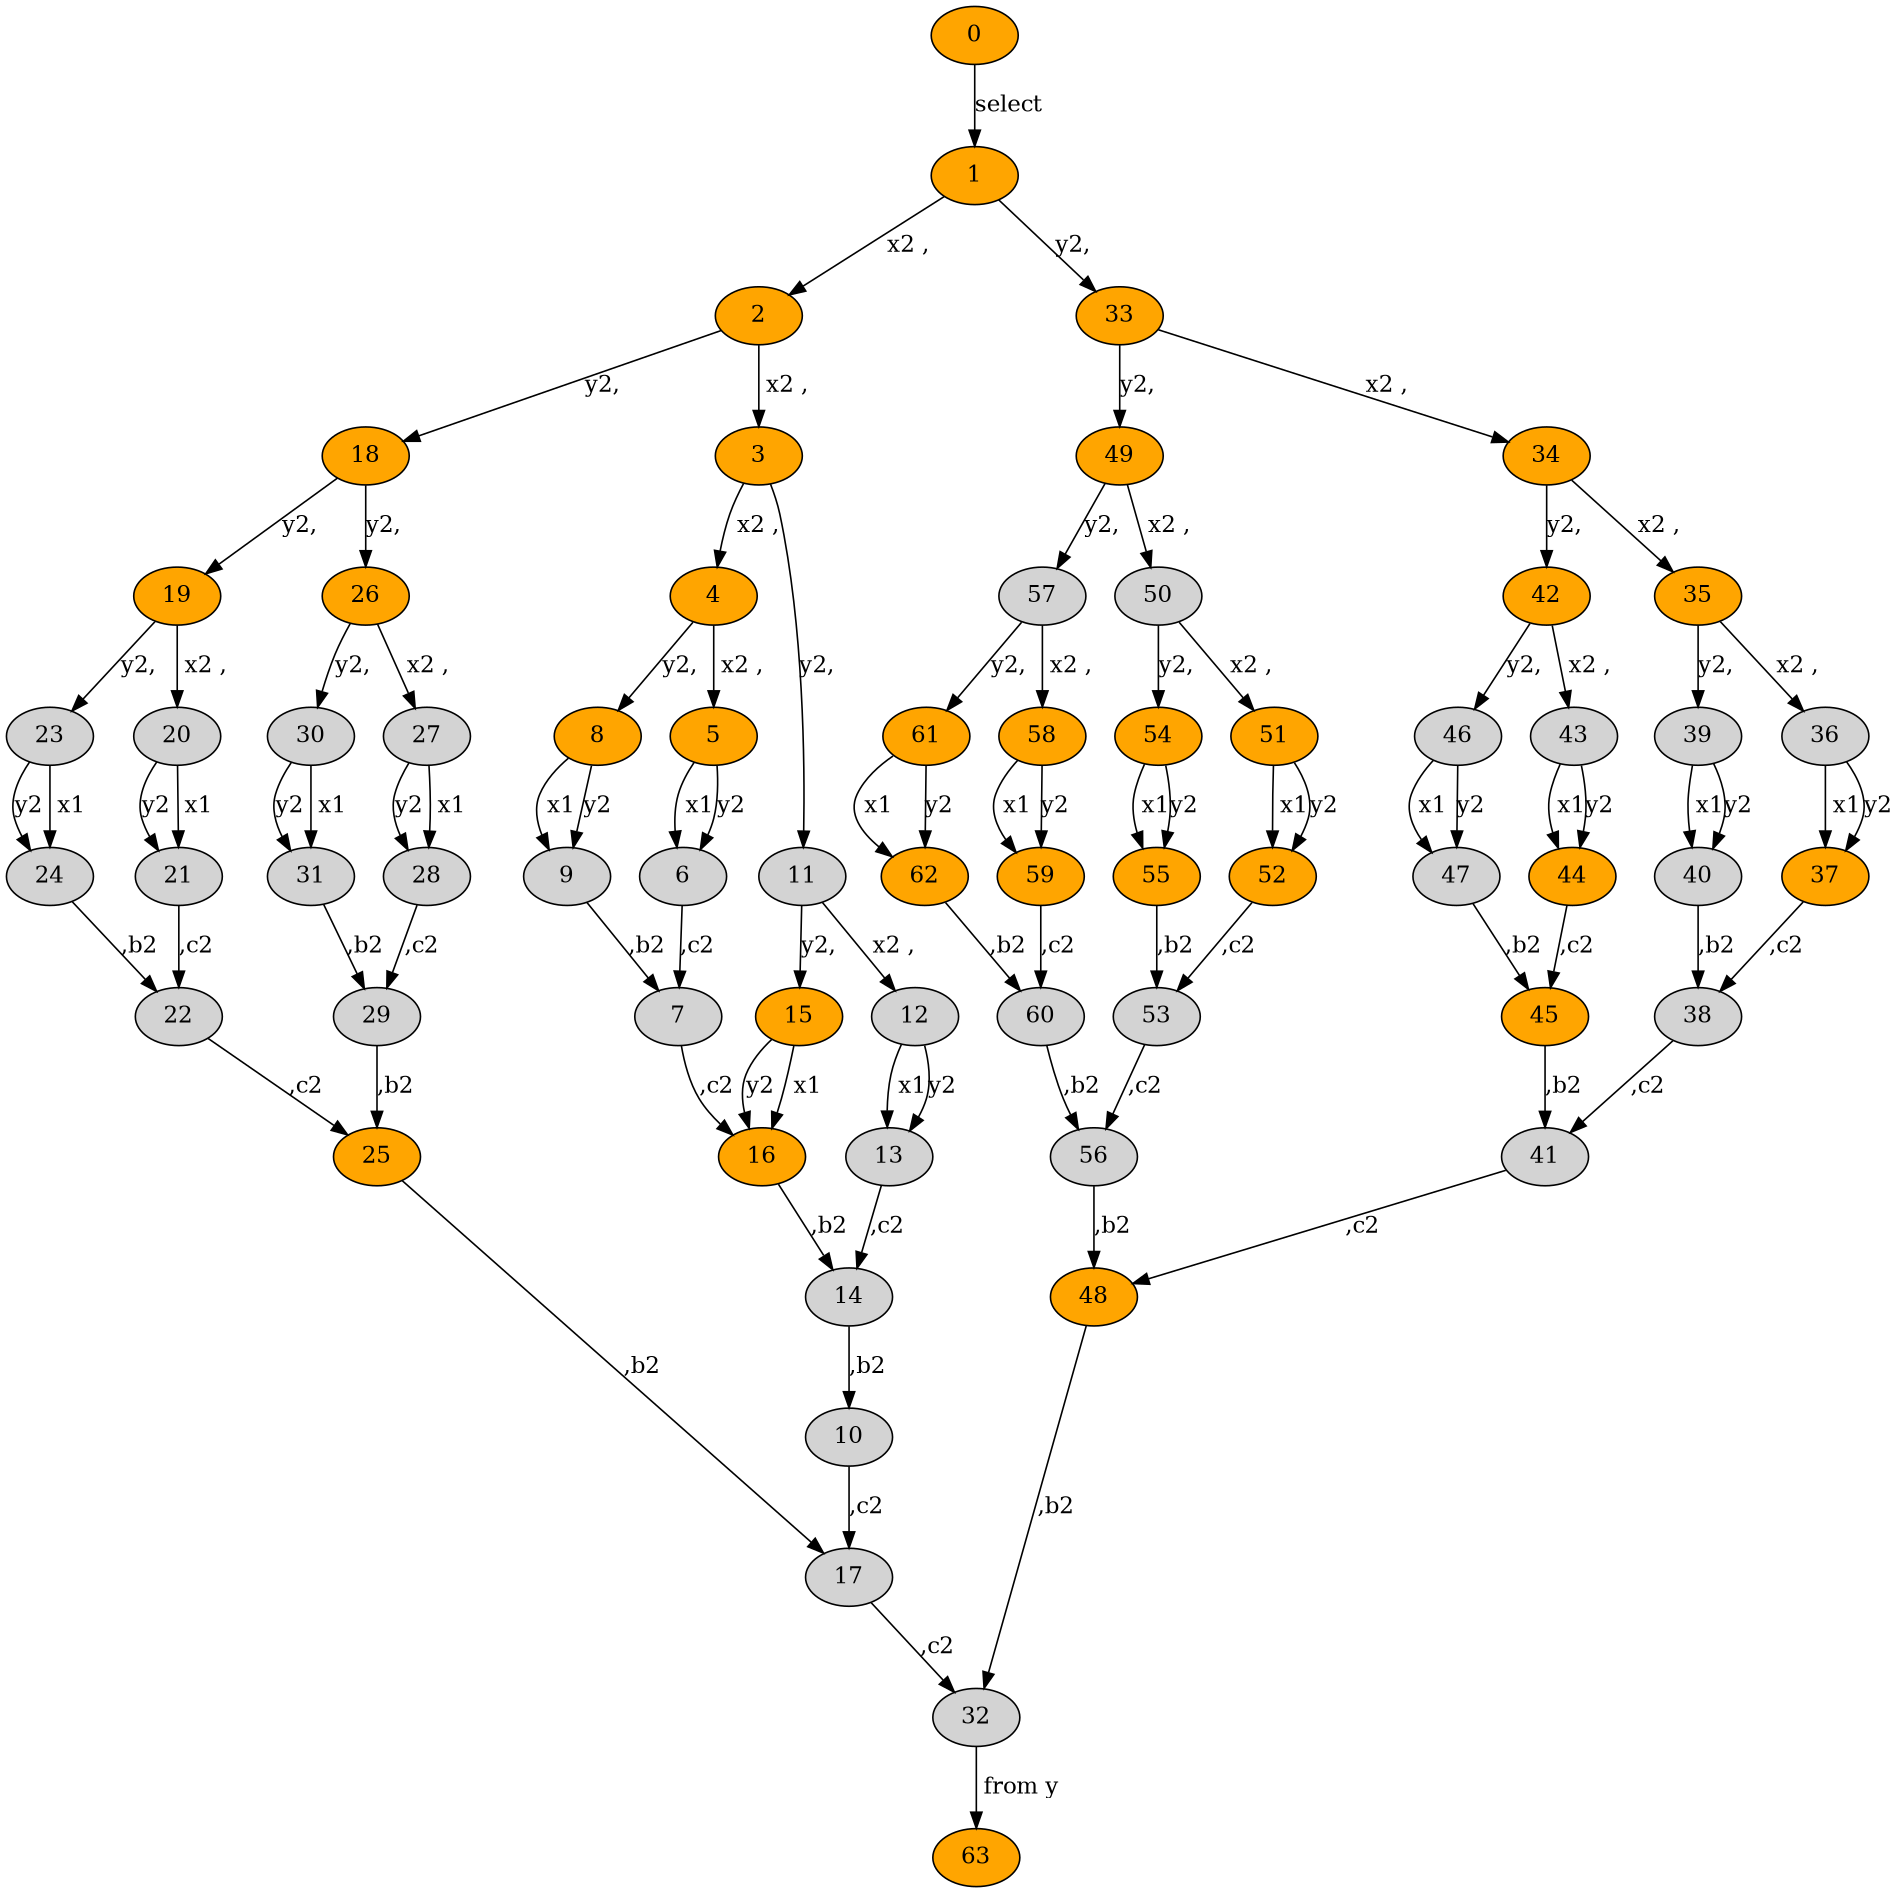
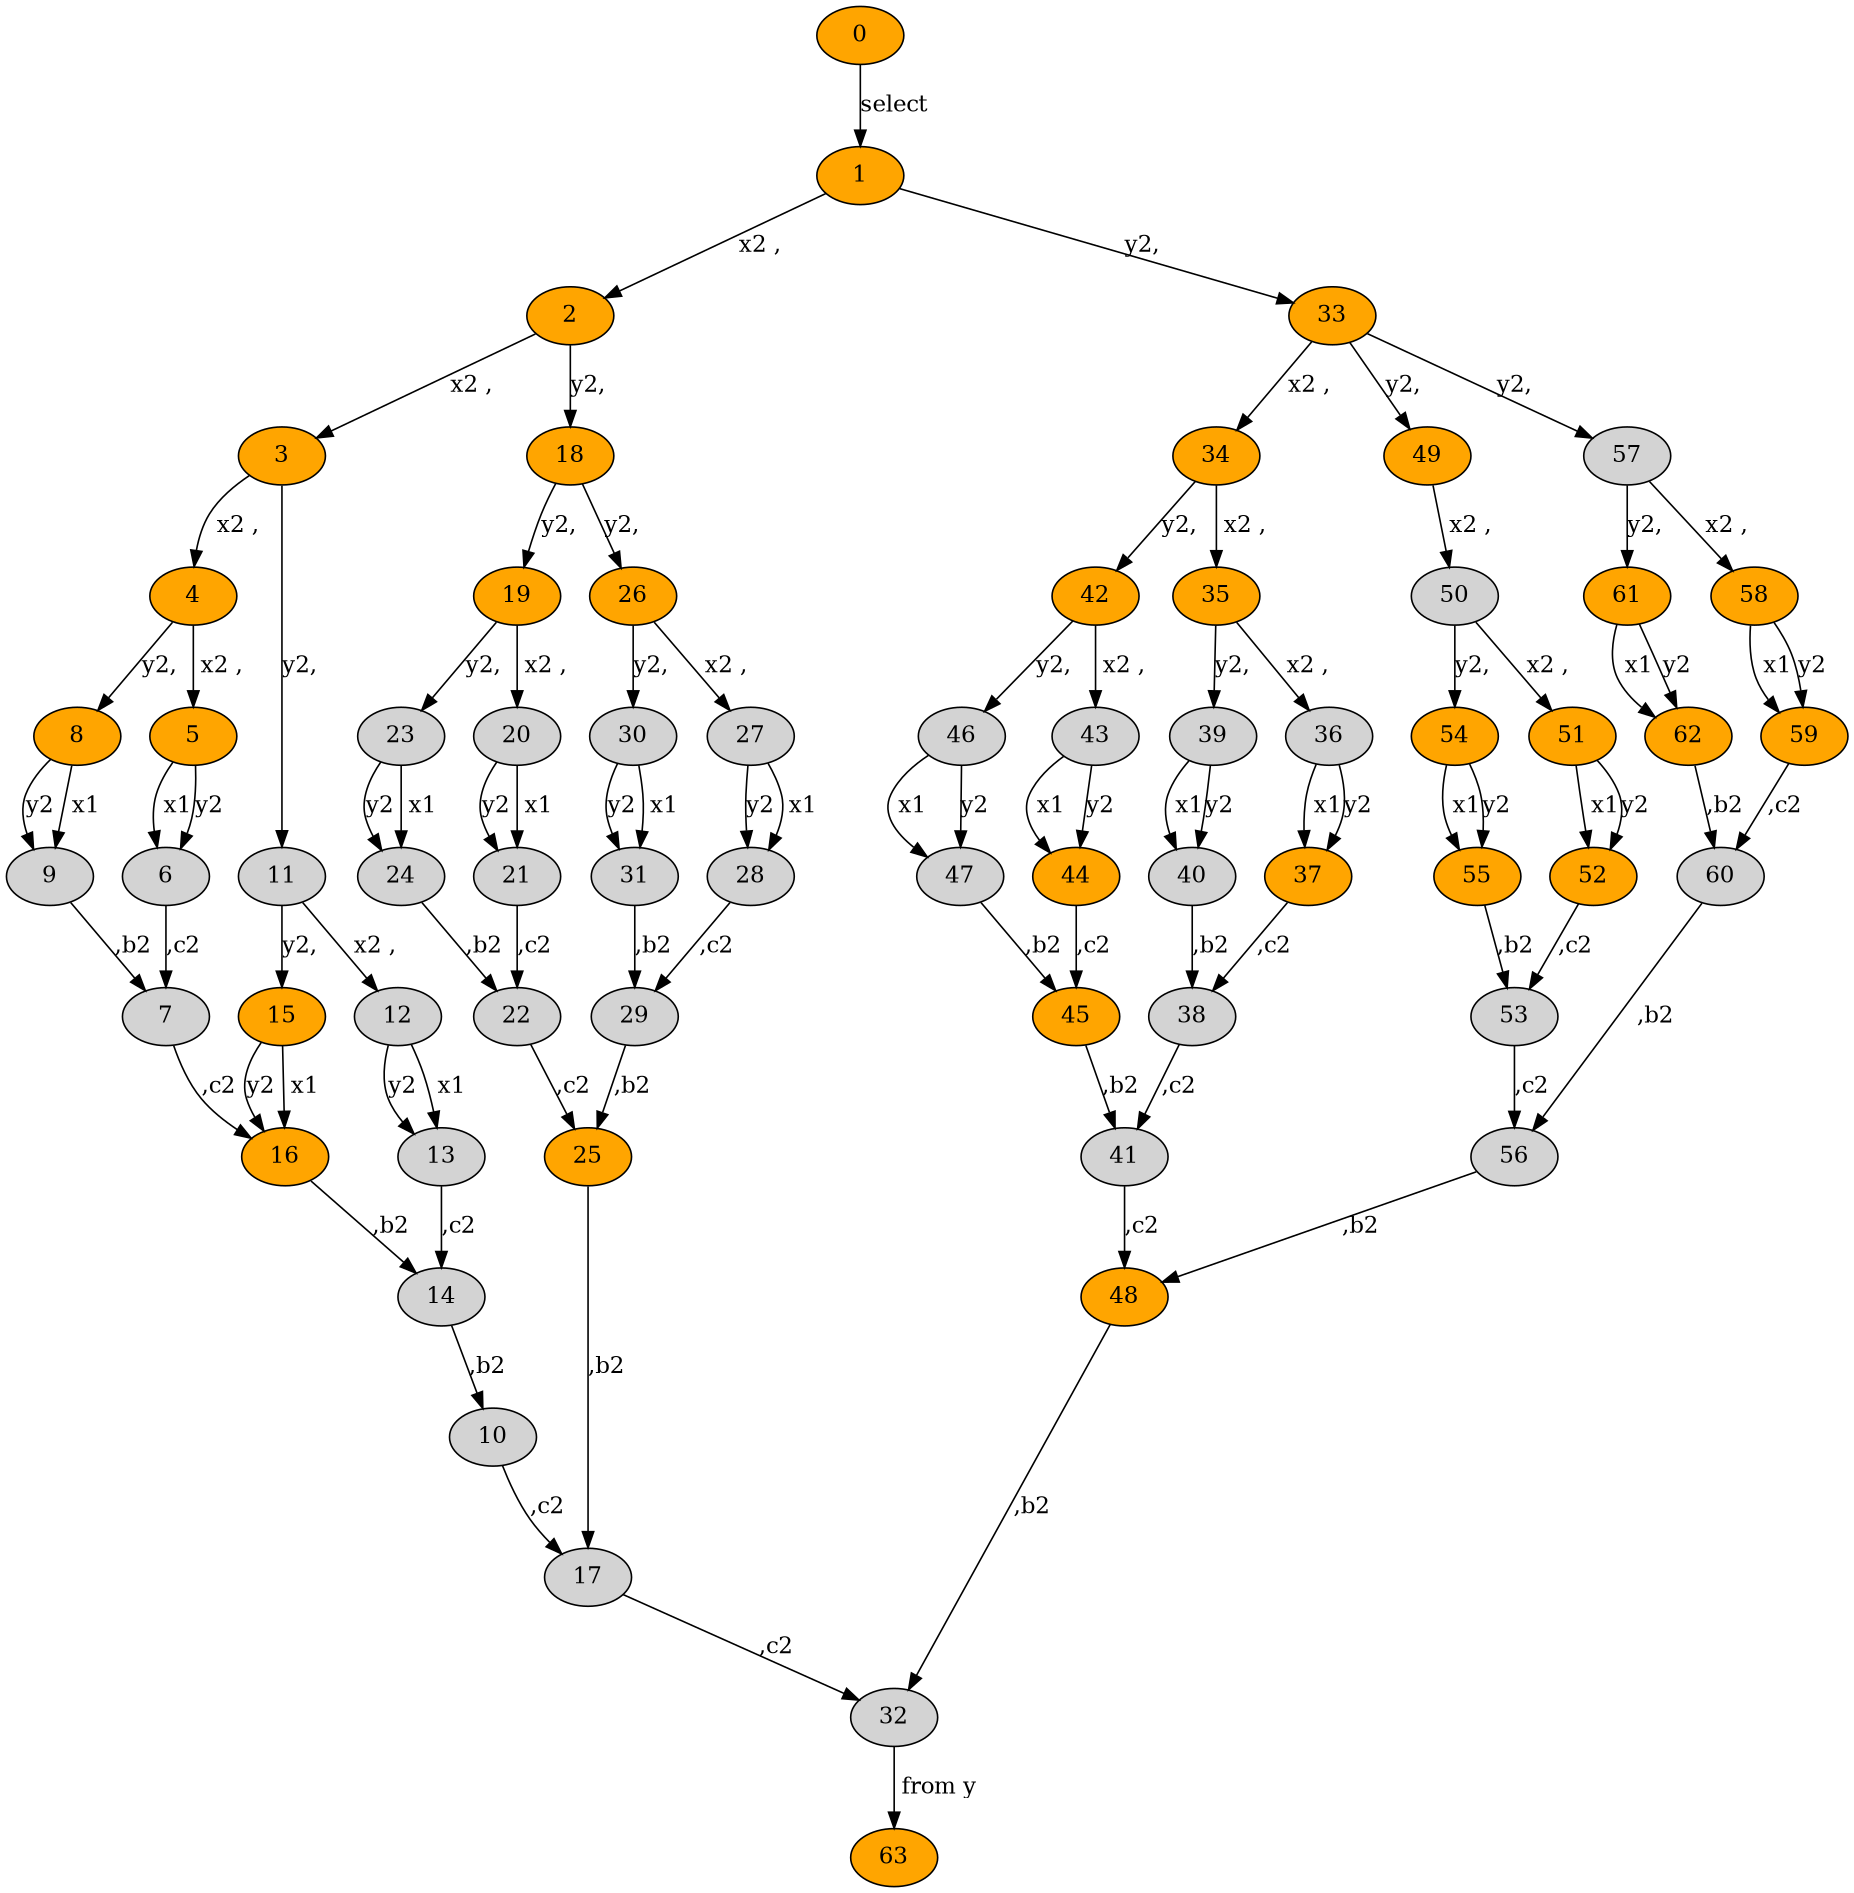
edge "49" -> "57": now "33" -> "57"
